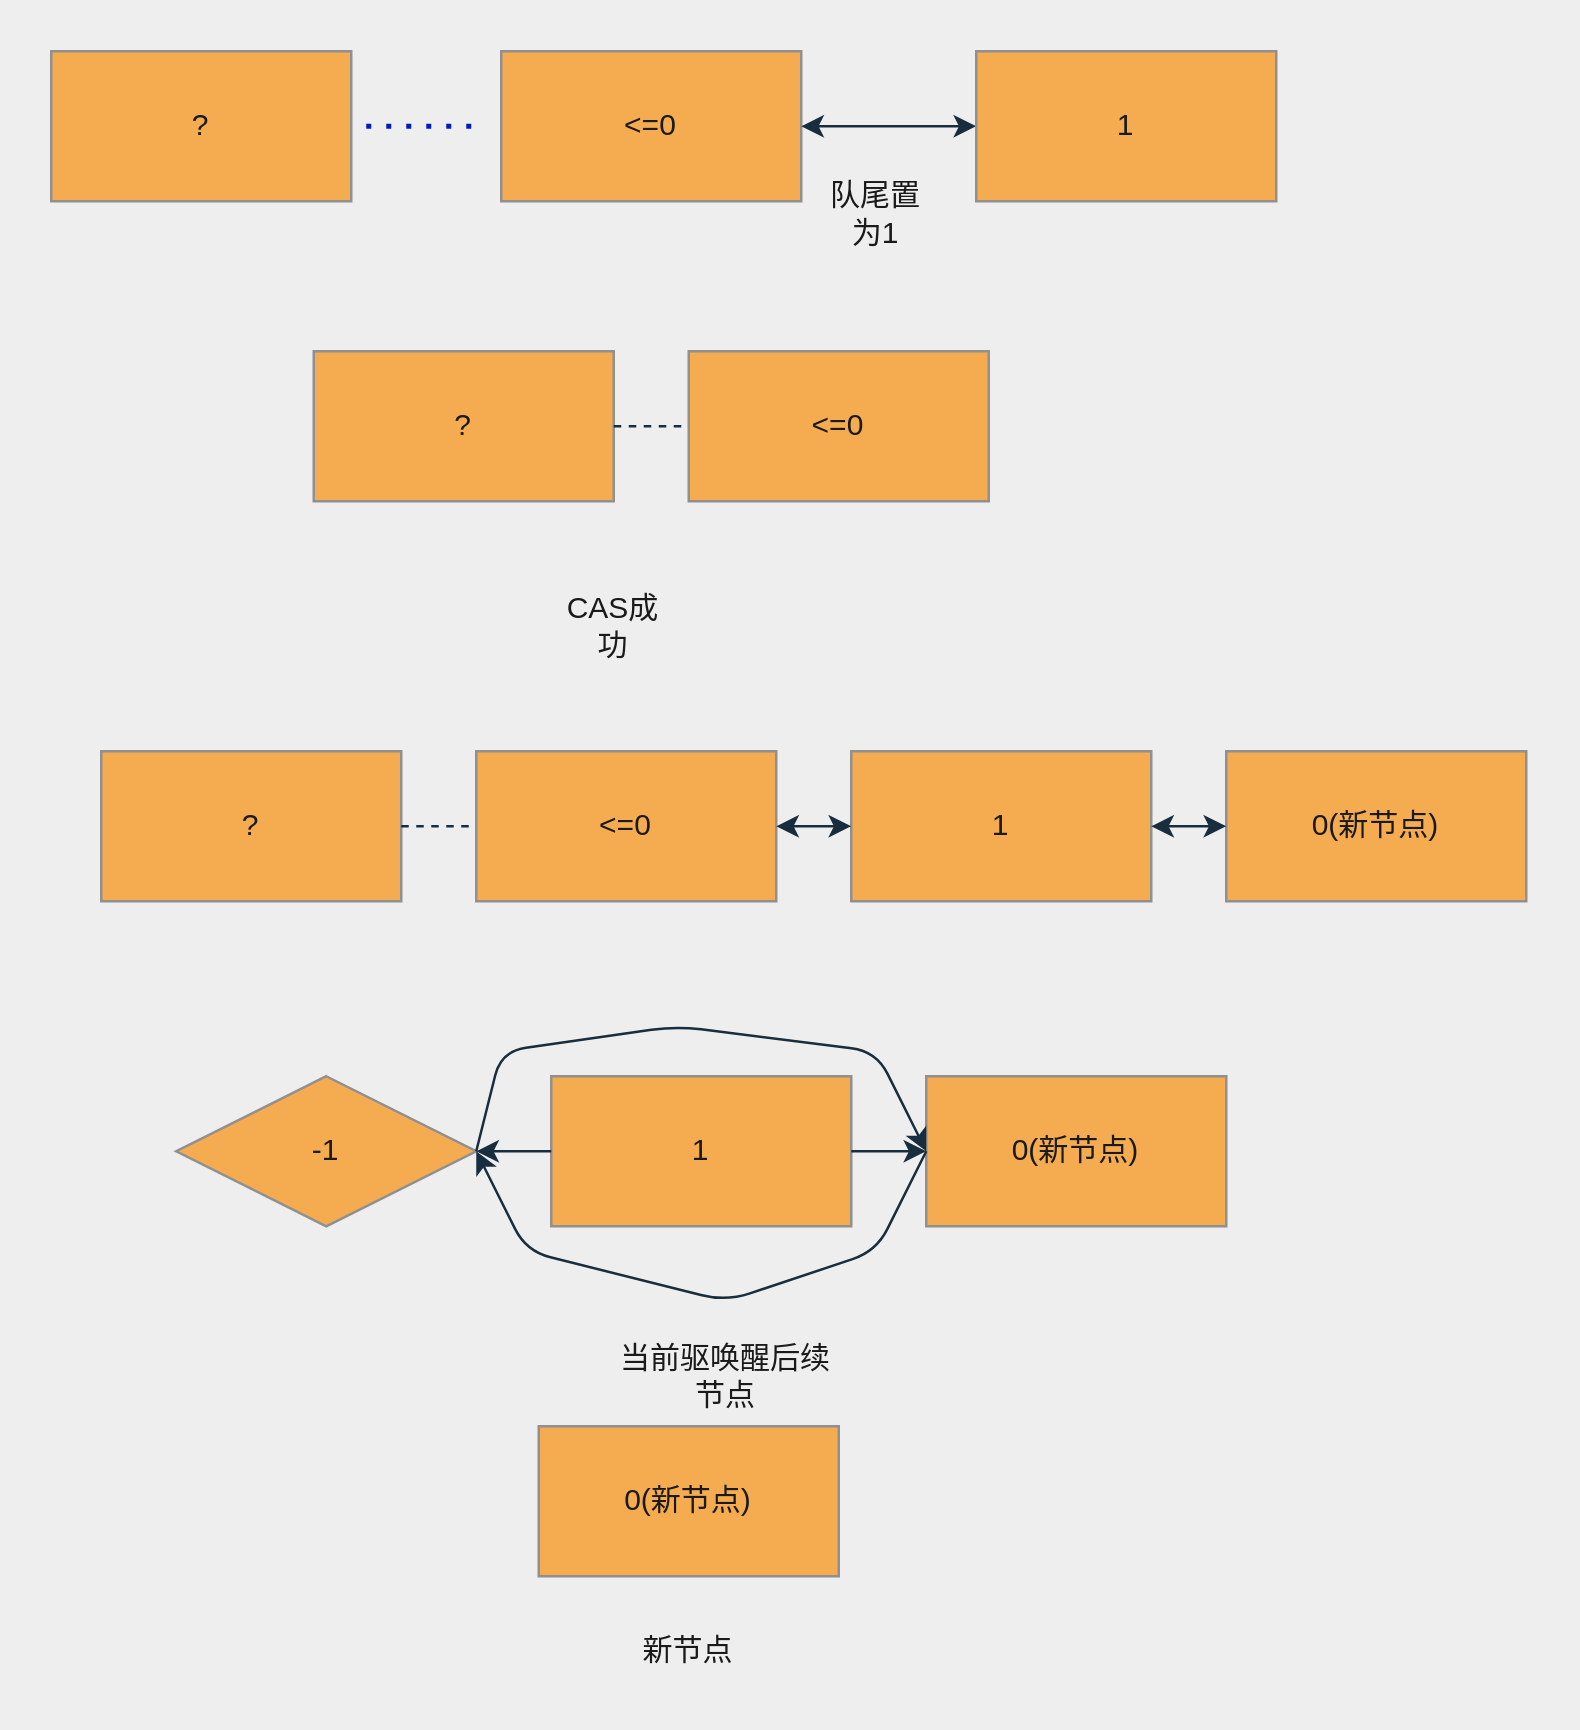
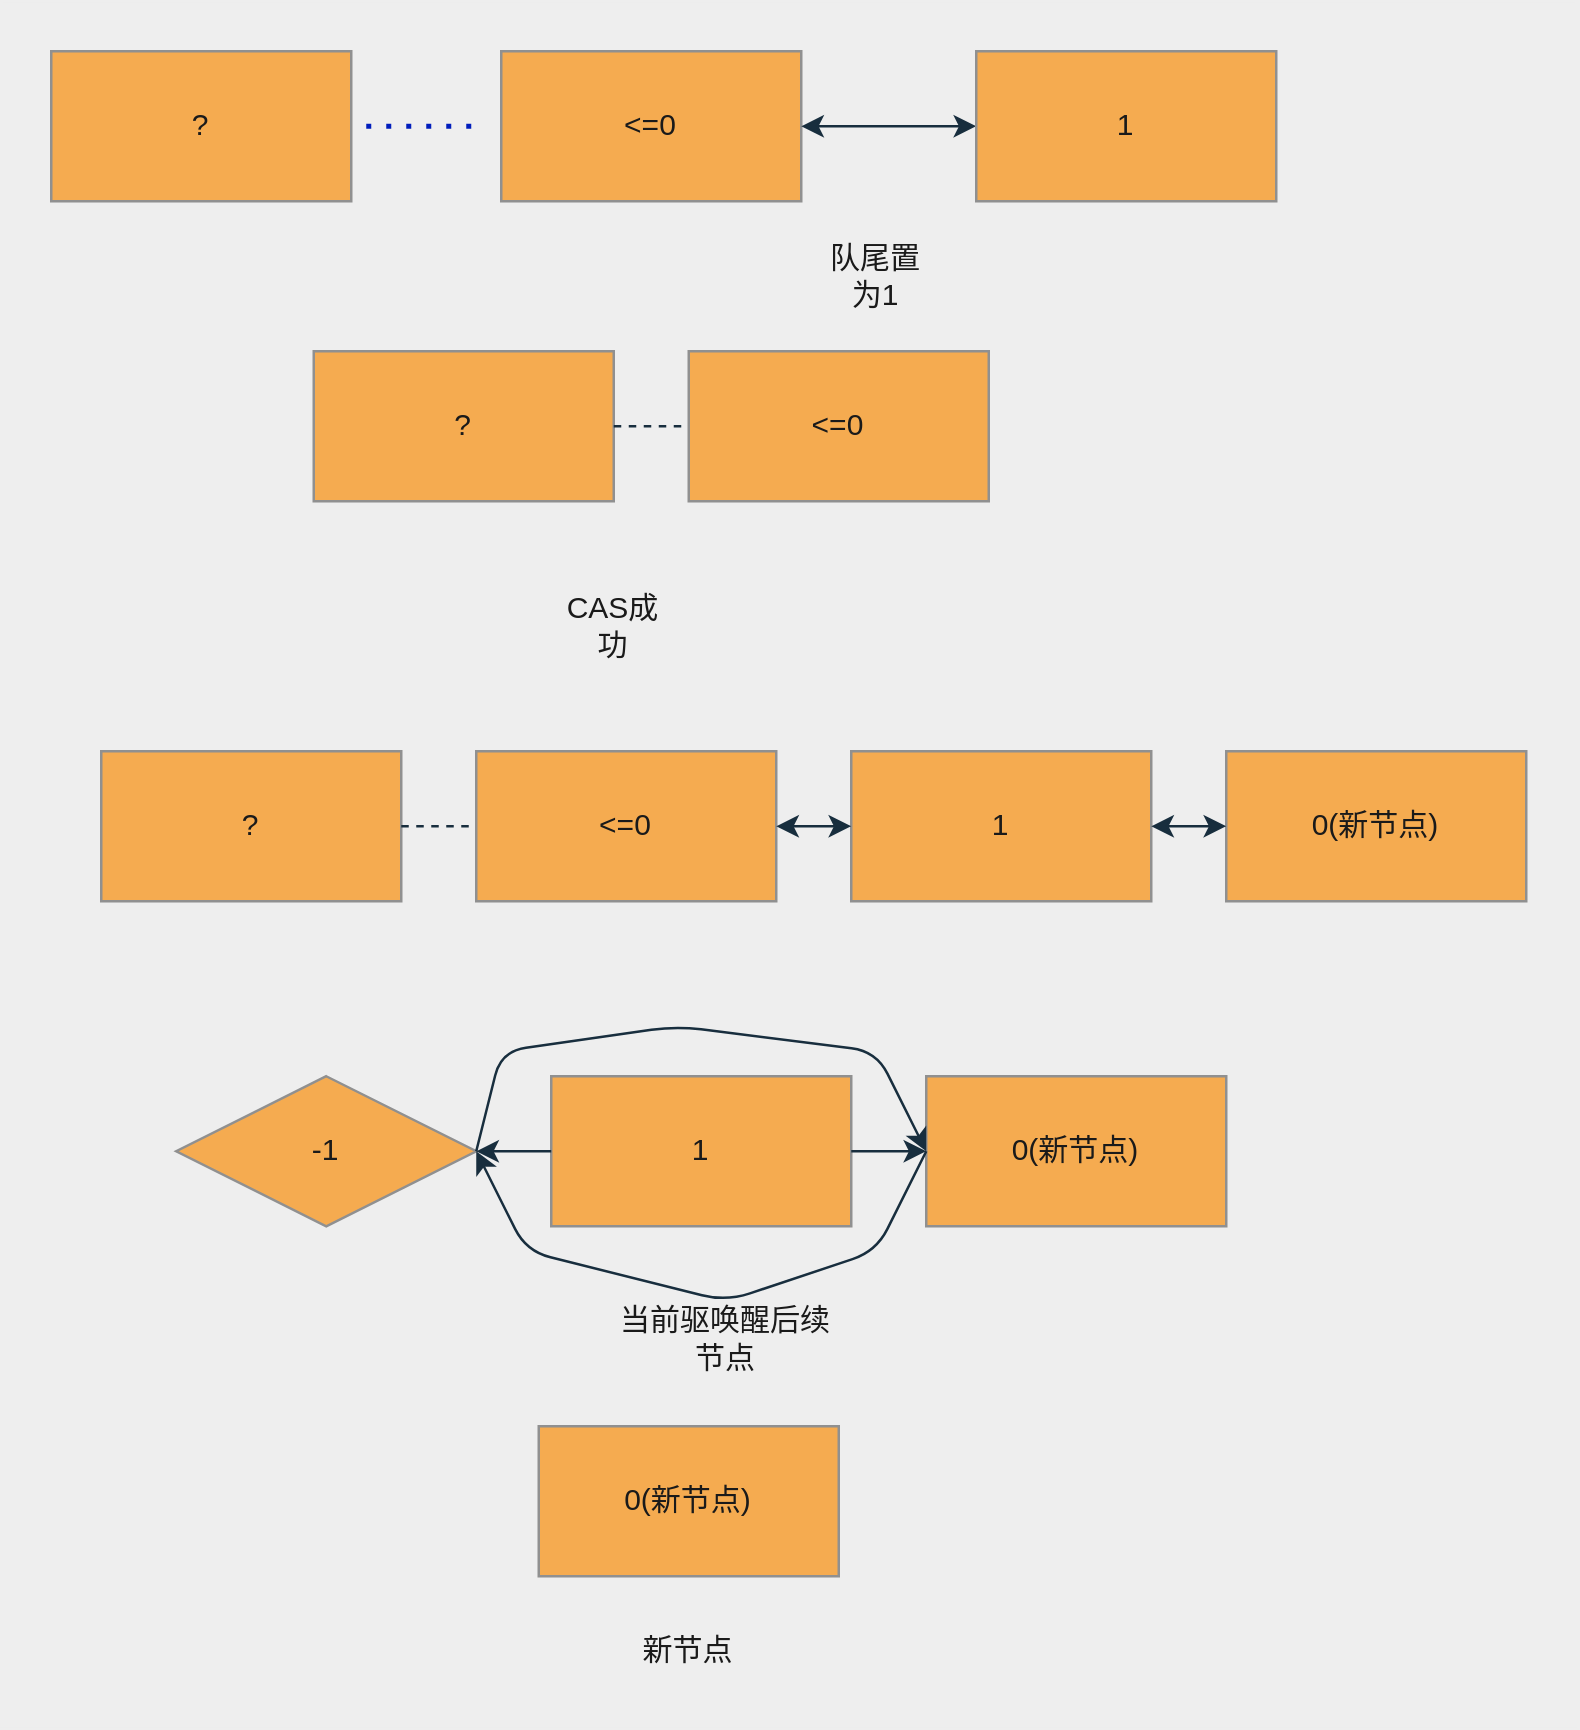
node "队尾置为1": moved (876, 214) -> (876, 276)
node "当前驱唤醒后续节点": moved (726, 1376) -> (726, 1339)
